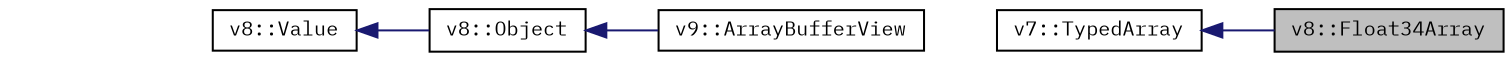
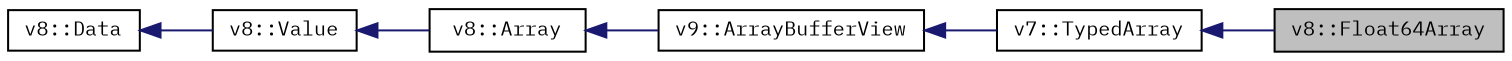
node "v8::Data": added
node "v8::Object": label "v8::Object" -> "v8::Array"
edge "v7::TypedArray" -> "v9::ArrayBufferView": added
node "v8::Float34Array": label "v8::Float34Array" -> "v8::Float64Array"
